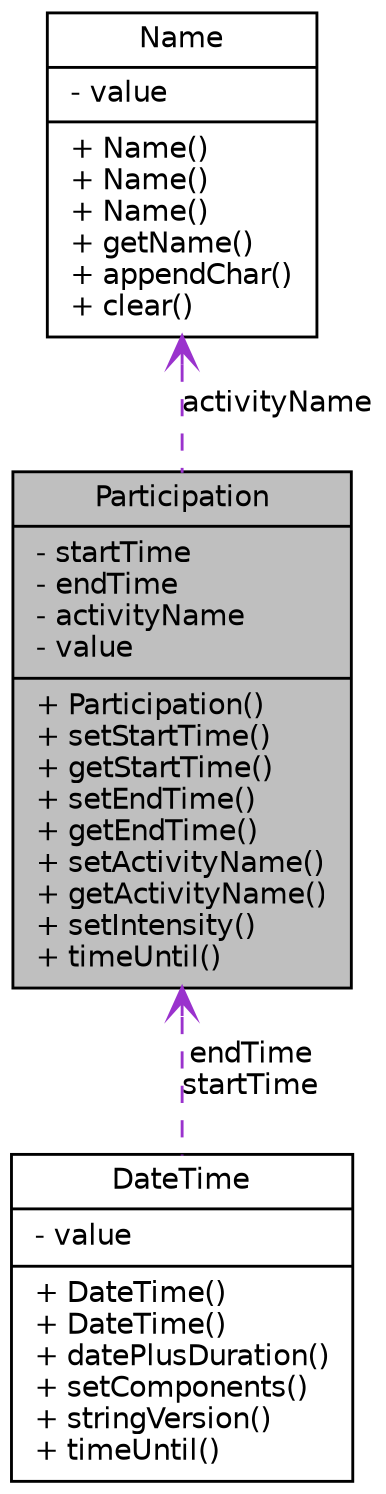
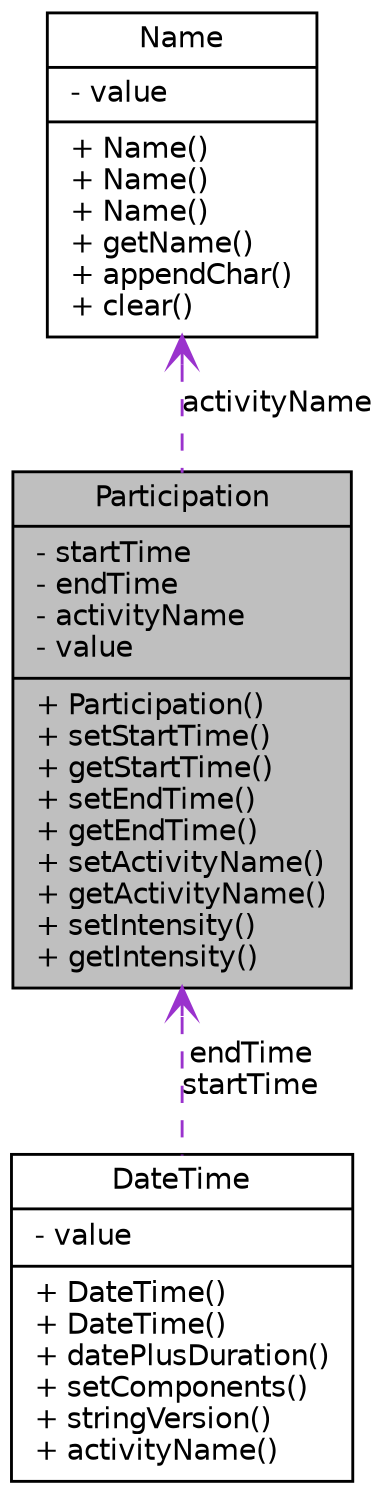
node "Participation": text "+ timeUntil()" -> "+ getIntensity()"
node "DateTime": text "+ timeUntil()" -> "+ activityName()"
